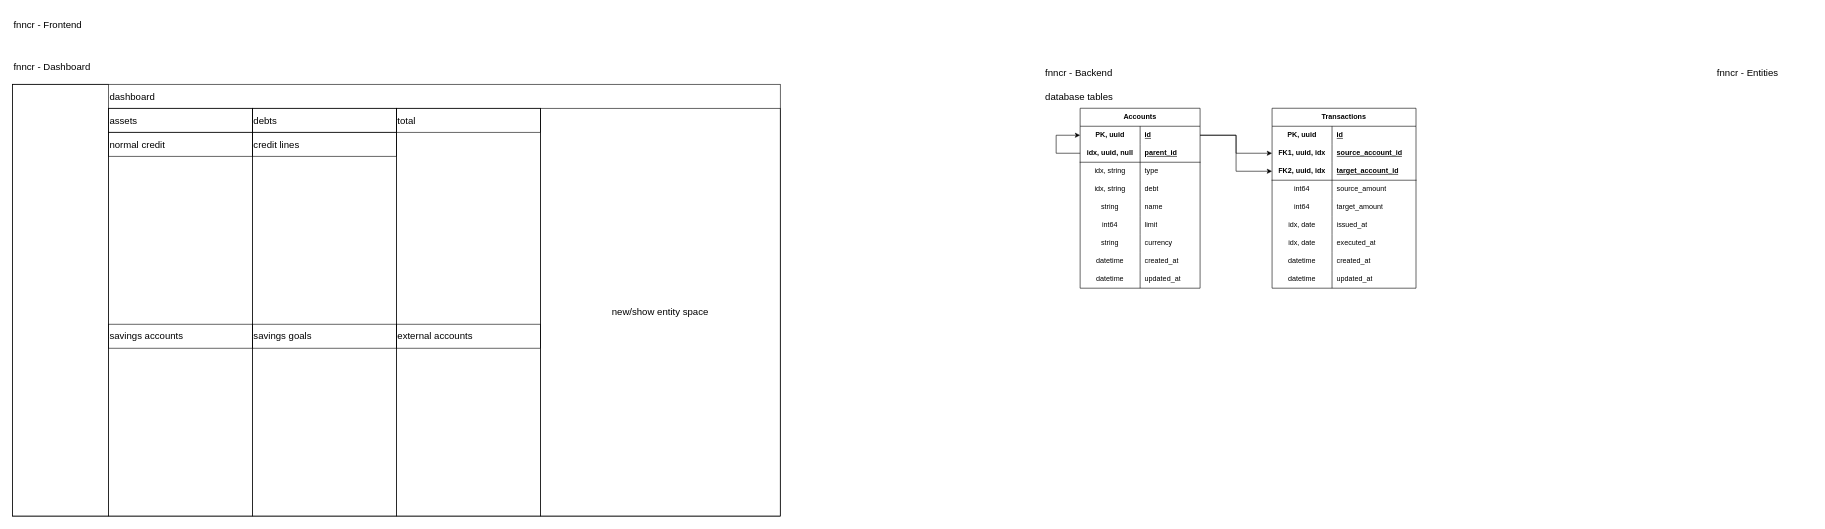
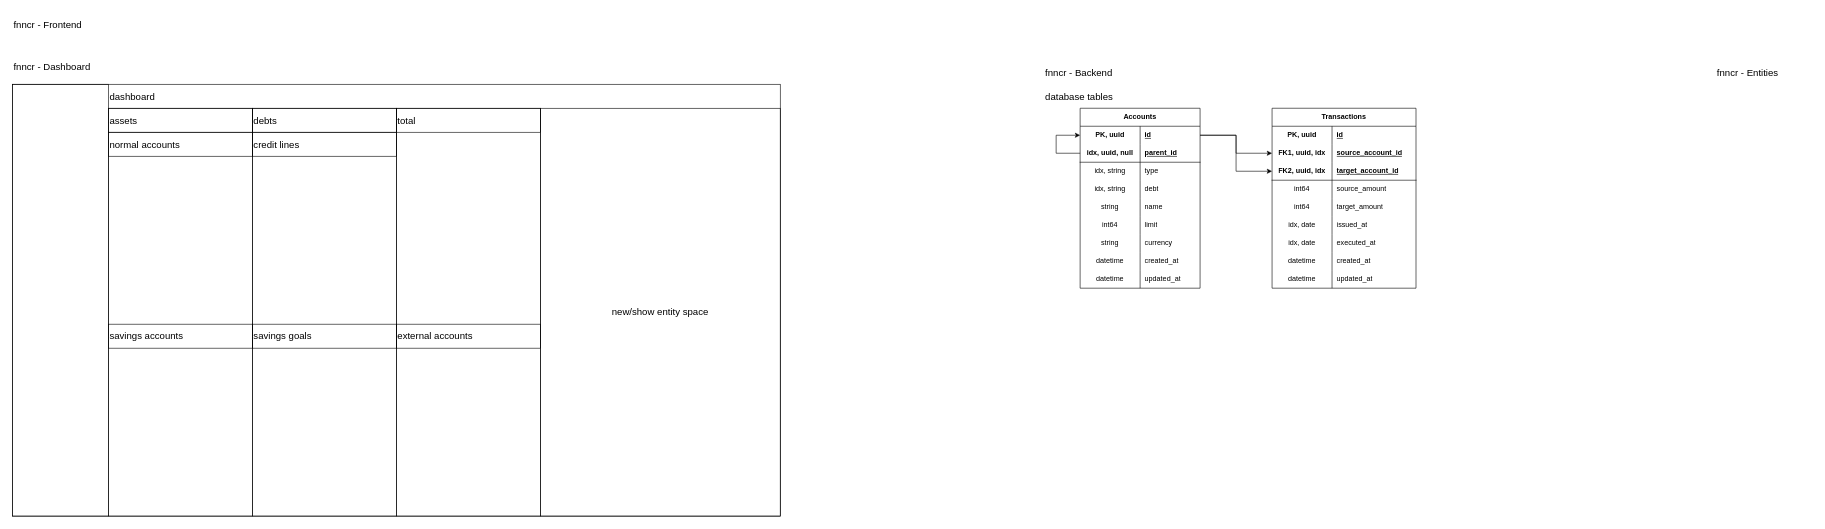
node "normal credit": label "normal credit" -> "normal accounts"
